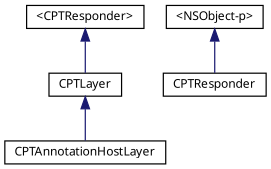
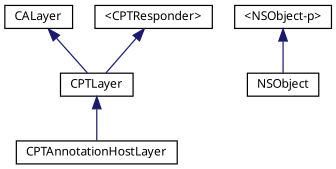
node "CALayer": added
node "CPTResponder": label "CPTResponder" -> "NSObject"
